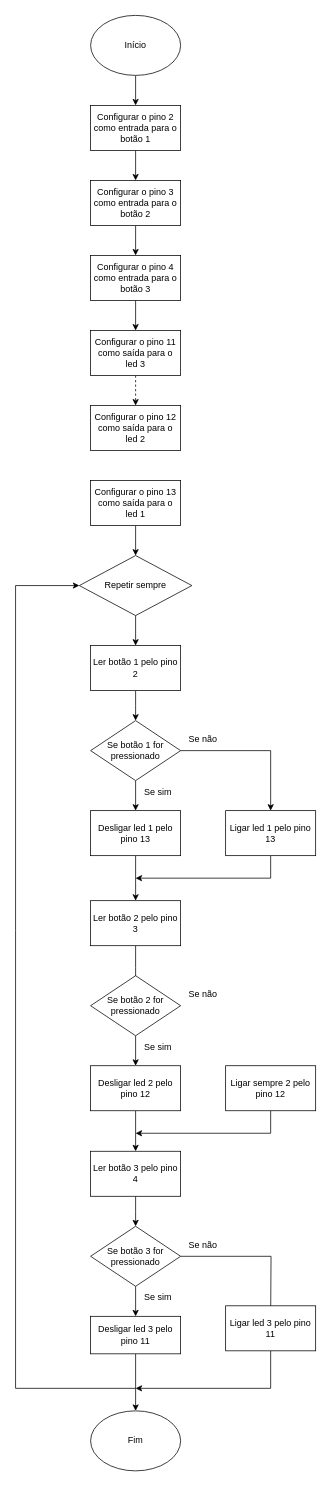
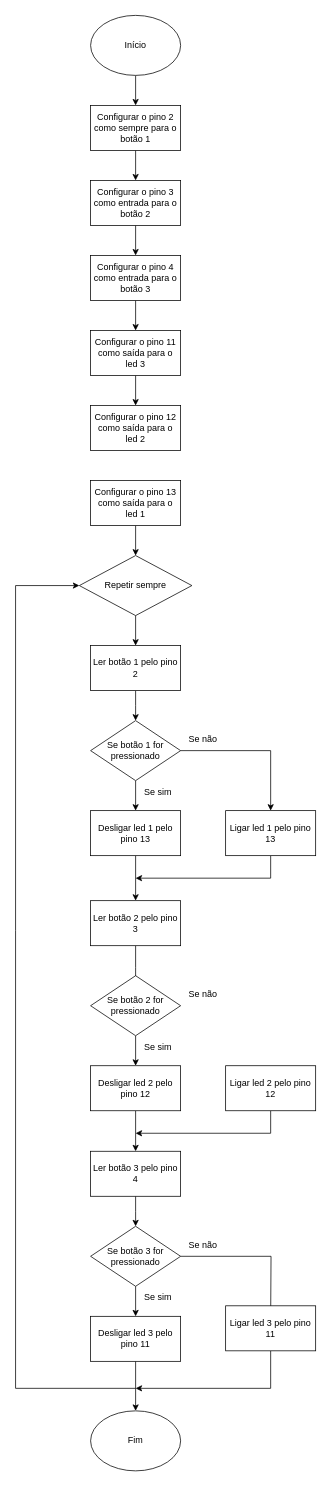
node "Configurar o pino 2 como entrada para o botão 1": label "Configurar o pino 2 como entrada para o botão 1" -> "Configurar o pino 2 como sempre para o botão 1"
edge "Configurar o pino 11 como saída para o led 3" -> "Configurar o pino 12 como saída para o led 2": style dashed -> solid
node "Ligar sempre 2 pelo pino 12": label "Ligar sempre 2 pelo pino 12" -> "Ligar led 2 pelo pino 12"
node "Desligar led 3 pelo pino 11": size 90x38 -> 90x45
